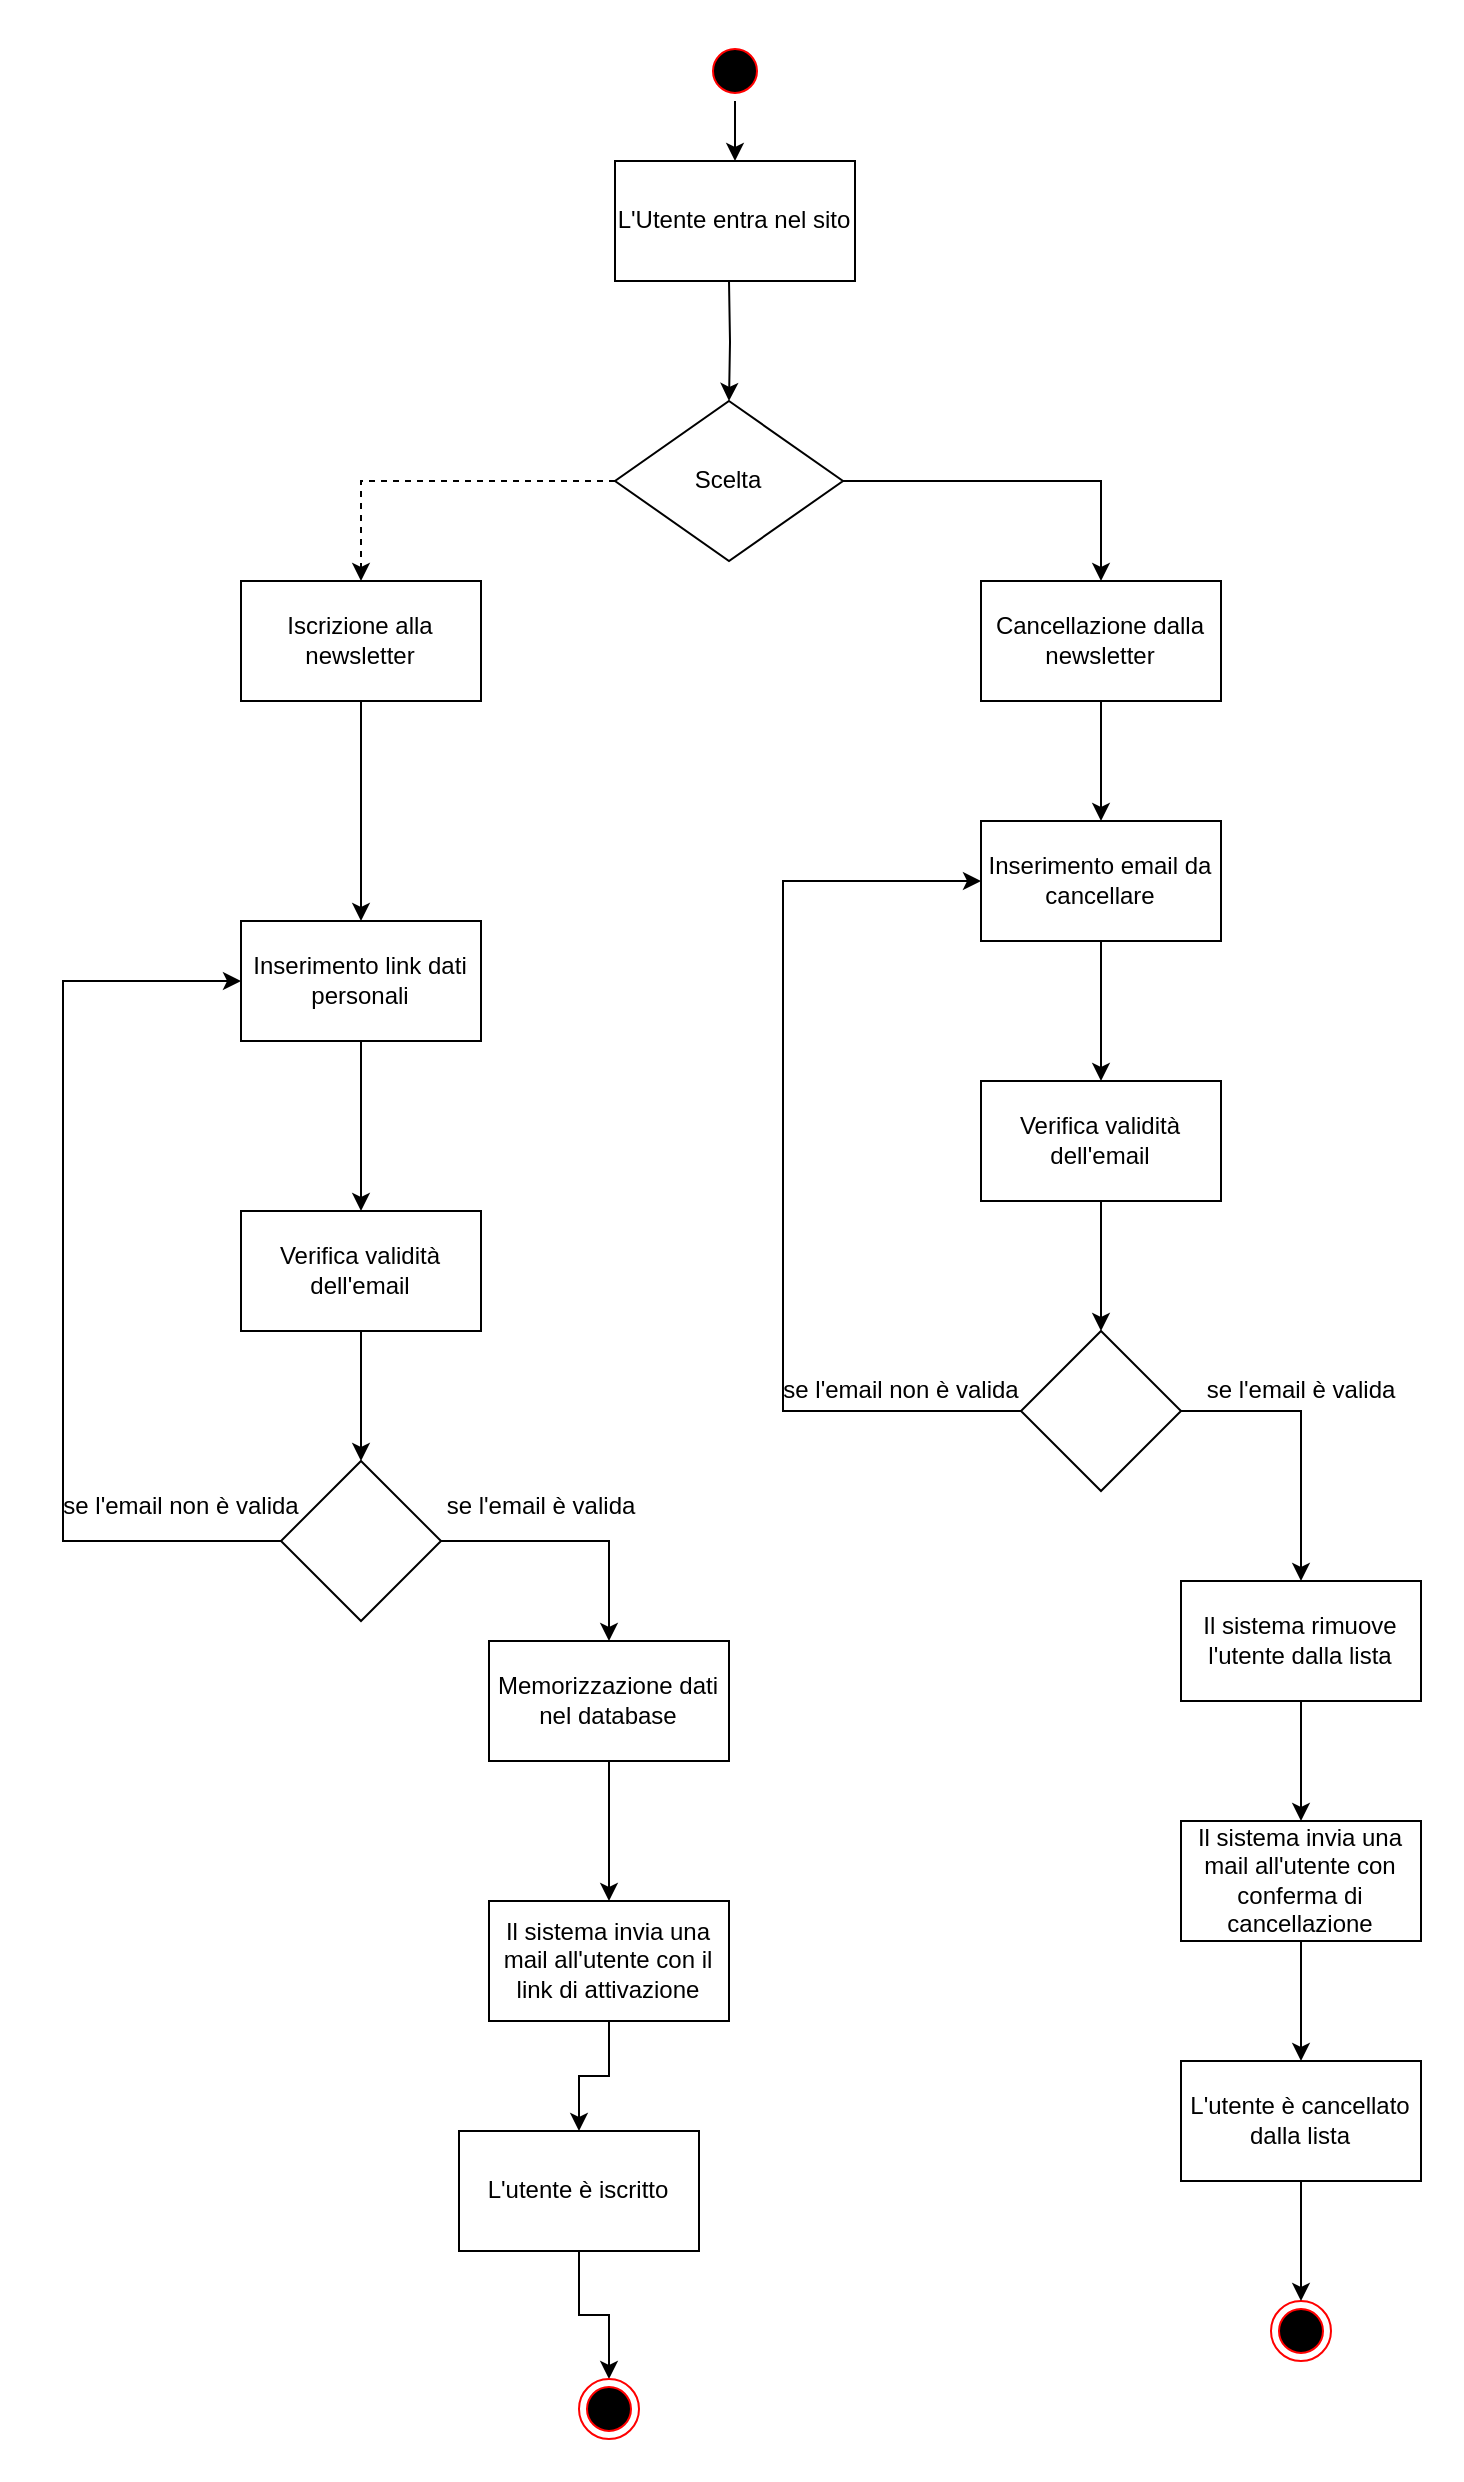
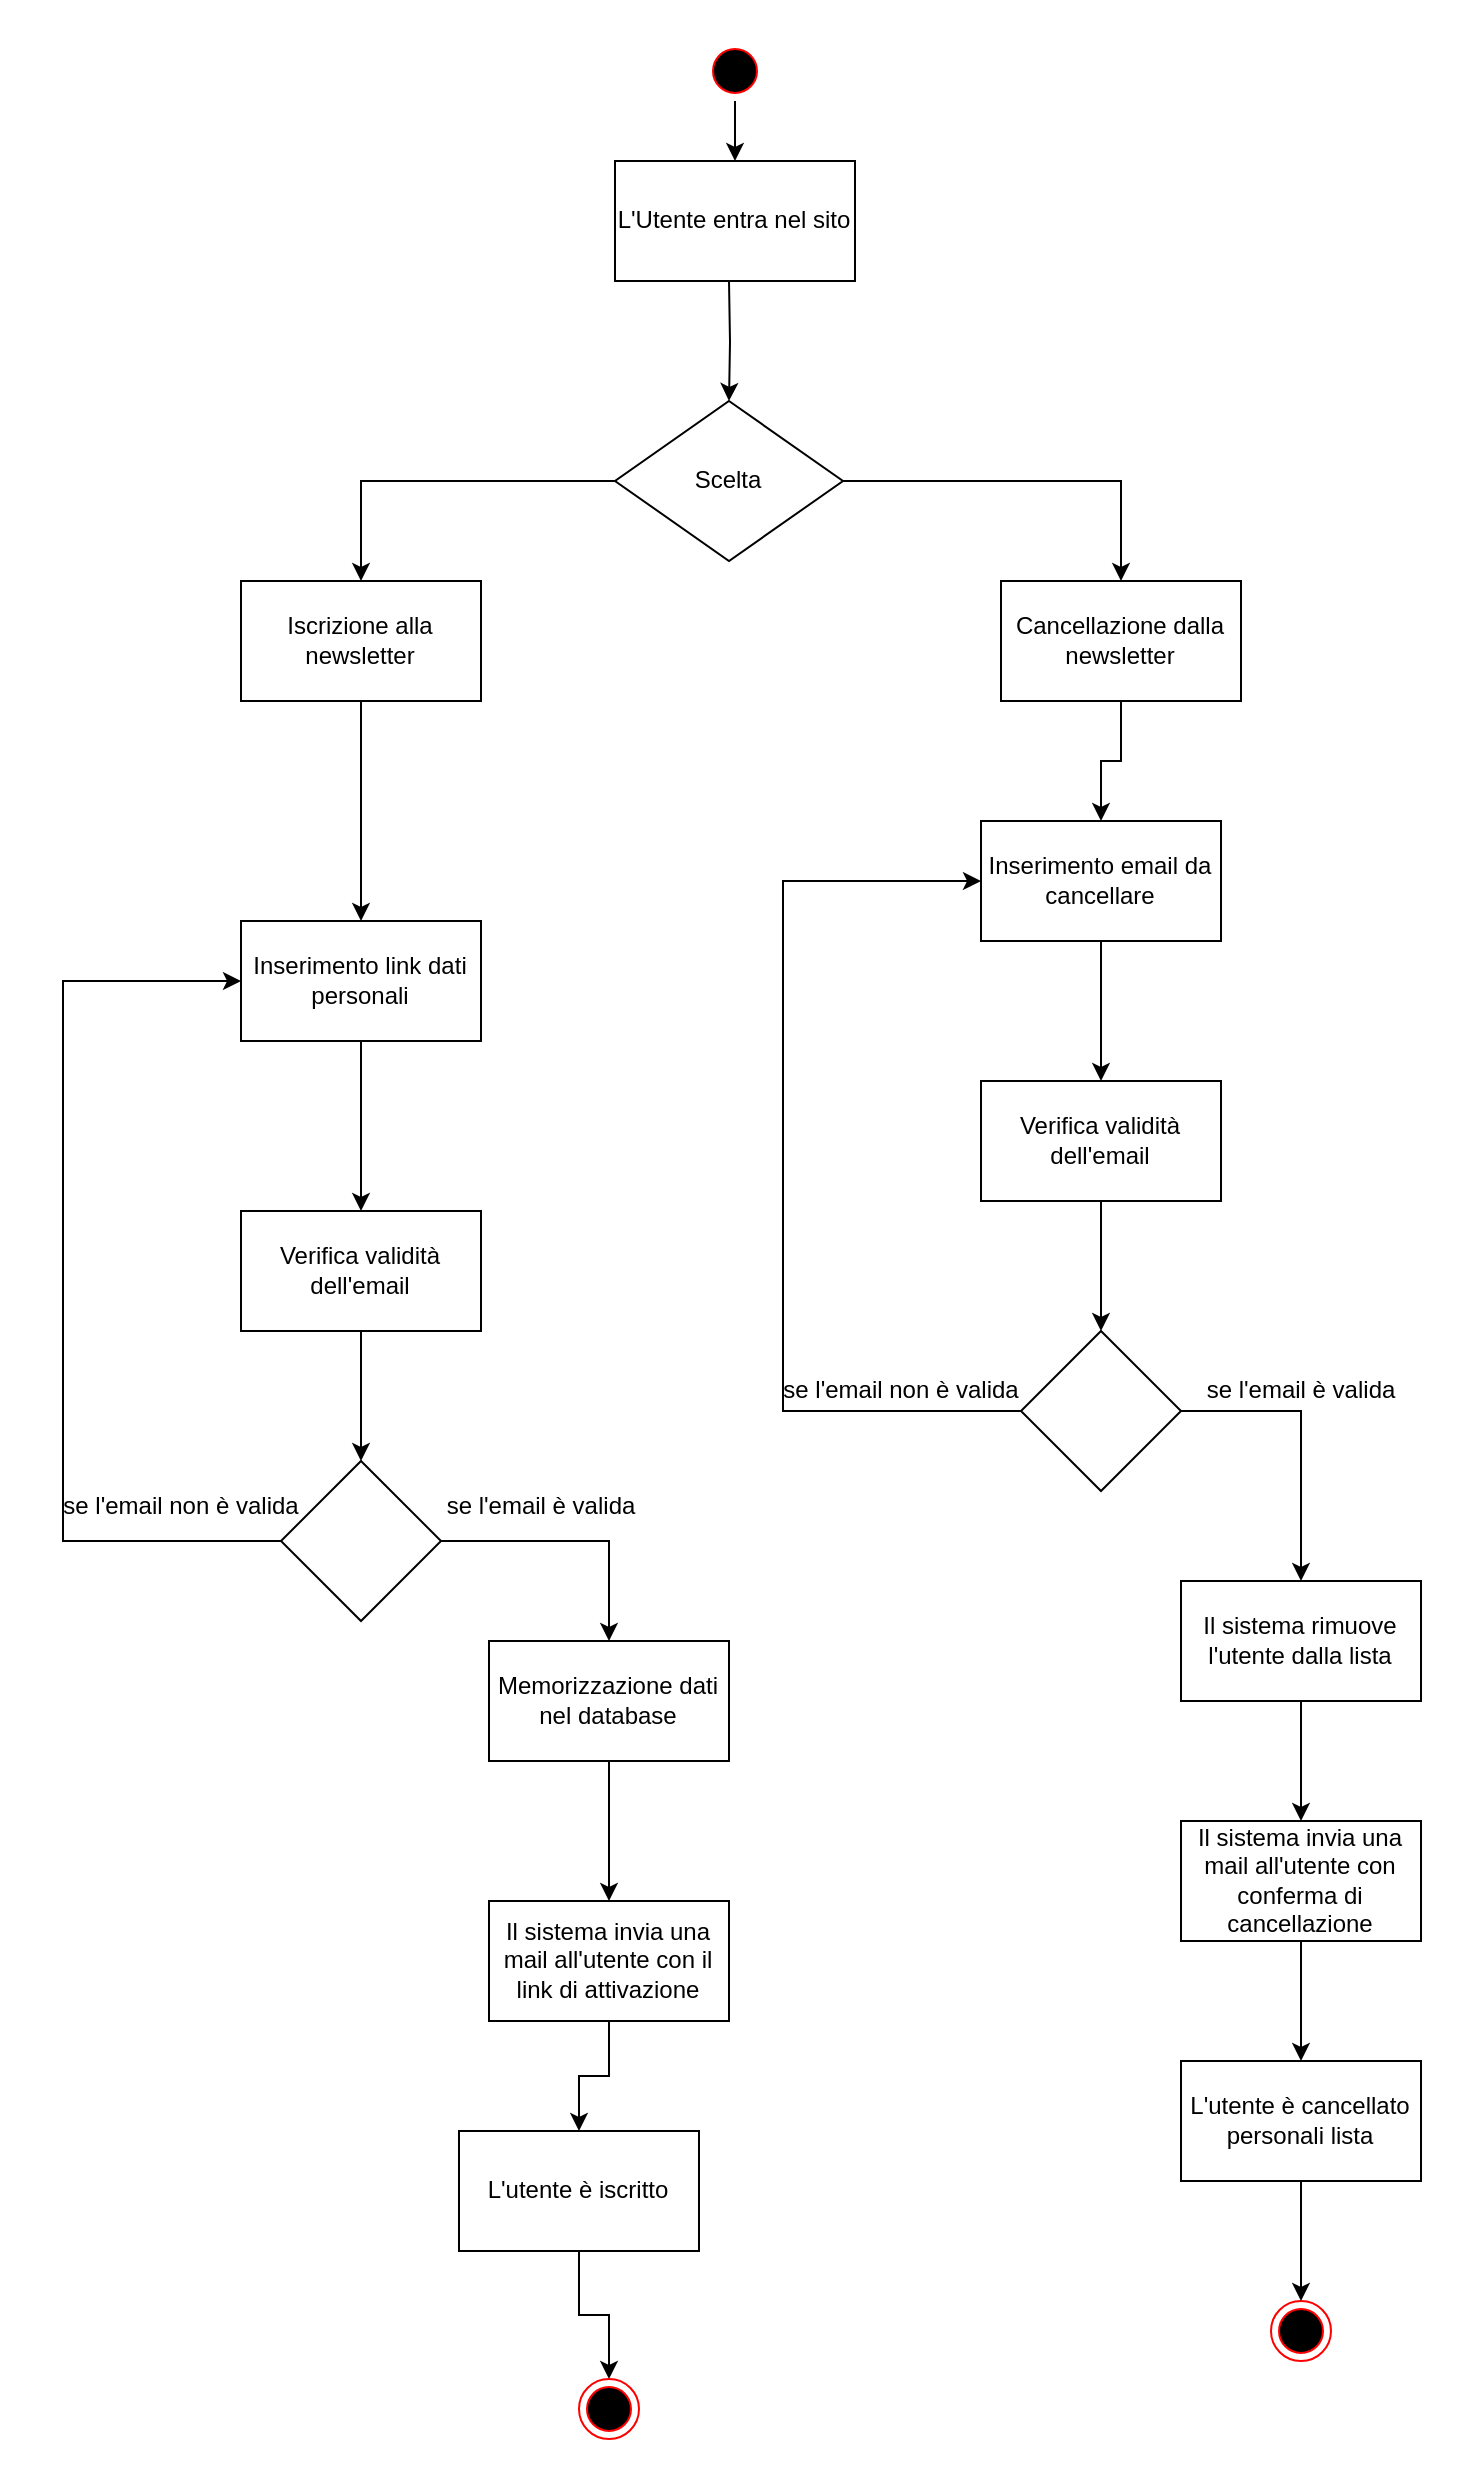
edge "Scelta" -> "Iscrizione alla newsletter": style dashed -> solid
node "Cancellazione dalla newsletter": moved (1101, 641) -> (1121, 641)
node "L'utente è cancellato dalla lista": label "L'utente è cancellato dalla lista" -> "L'utente è cancellato personali lista"
